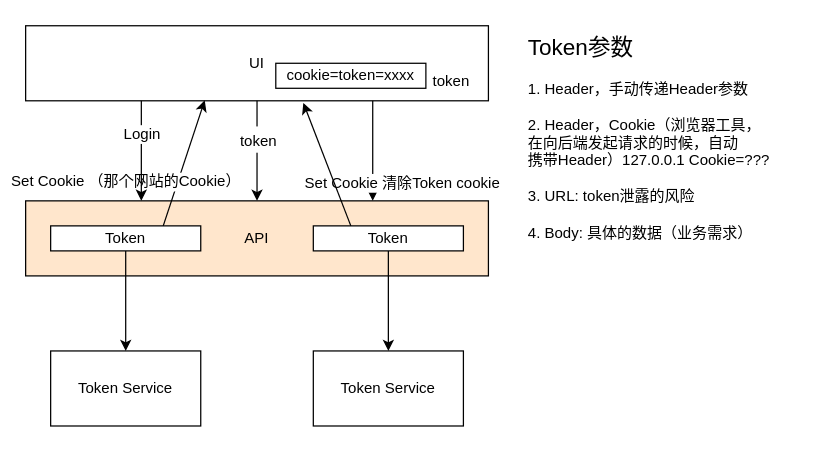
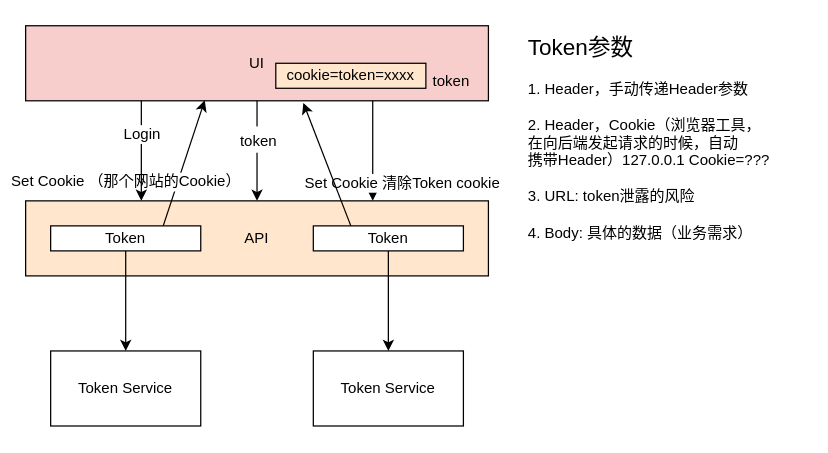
node "UI": fillcolor #ffffff -> #f8cecc
node "cookie=token=xxxx": fillcolor #ffffff -> #ffe6cc
